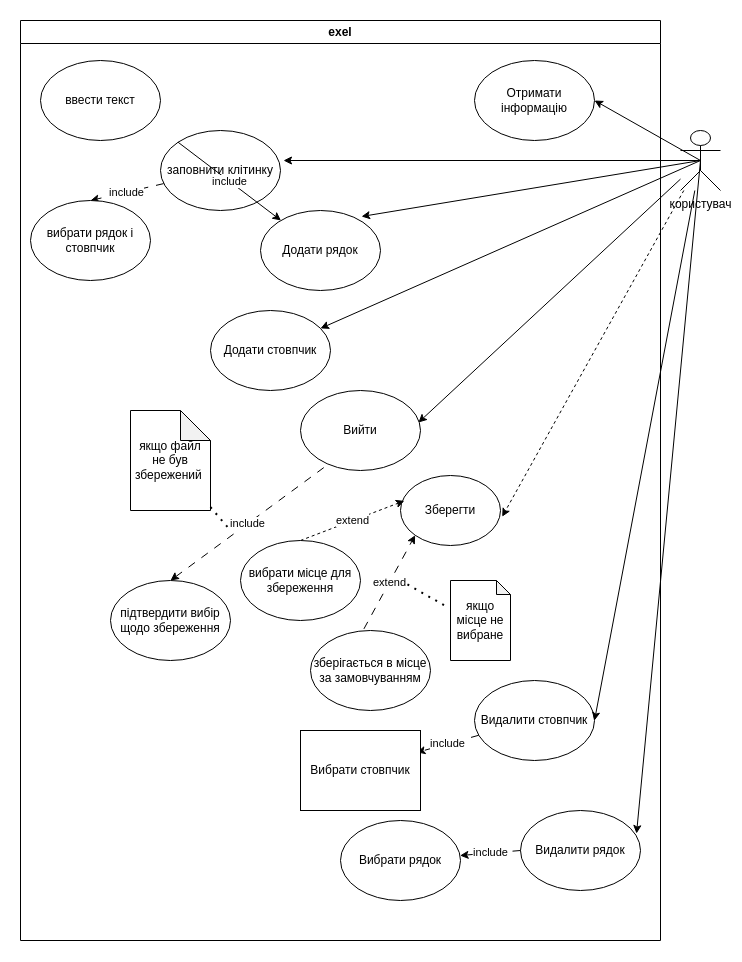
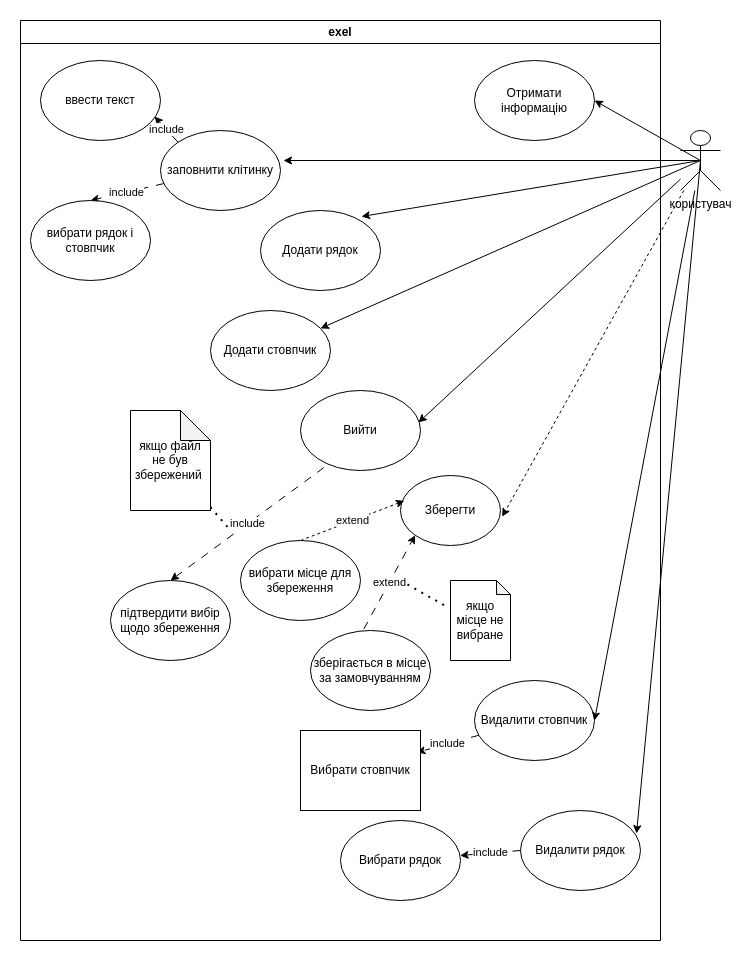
edge "заповнити клітинку" -> "Додати рядок": now "заповнити клітинку" -> "ввести текст"
